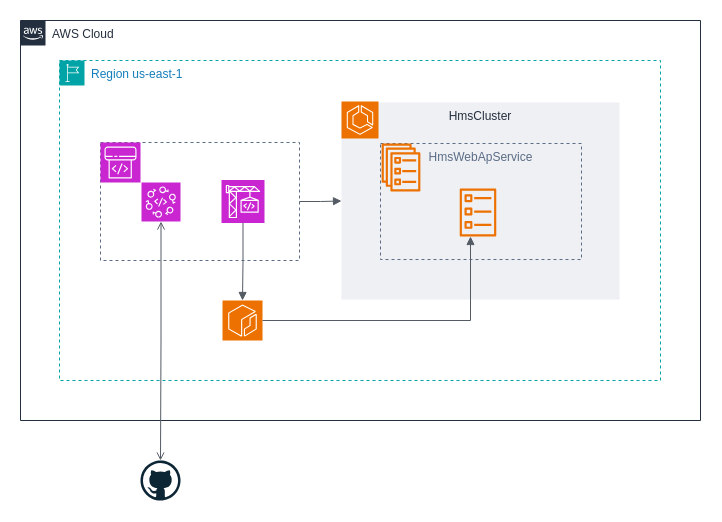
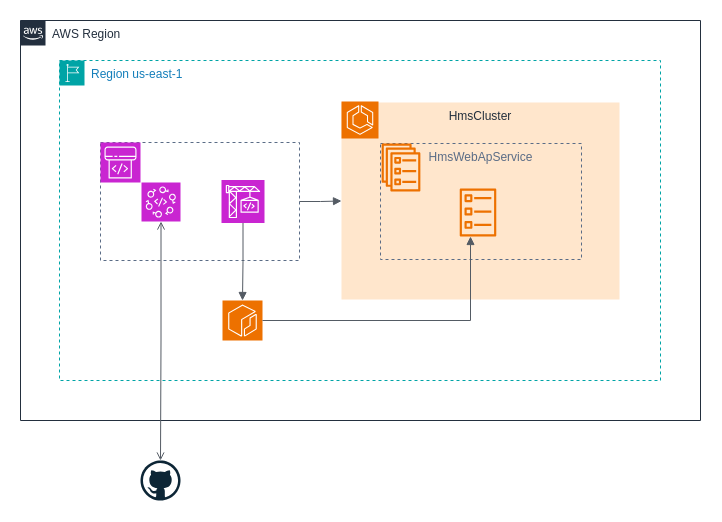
node "AWS Cloud": label "AWS Cloud" -> "AWS Region"
node "HmsCluster": fillcolor #eff0f3 -> #ffe6cc
